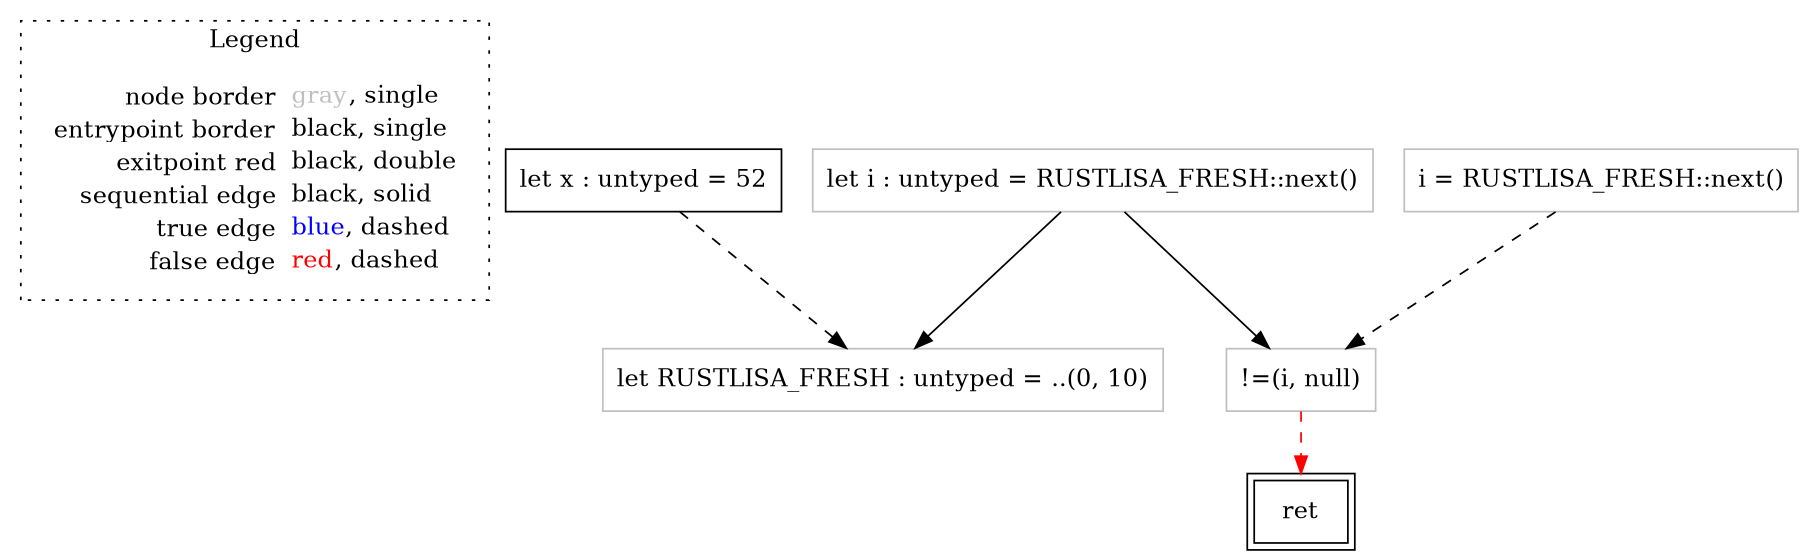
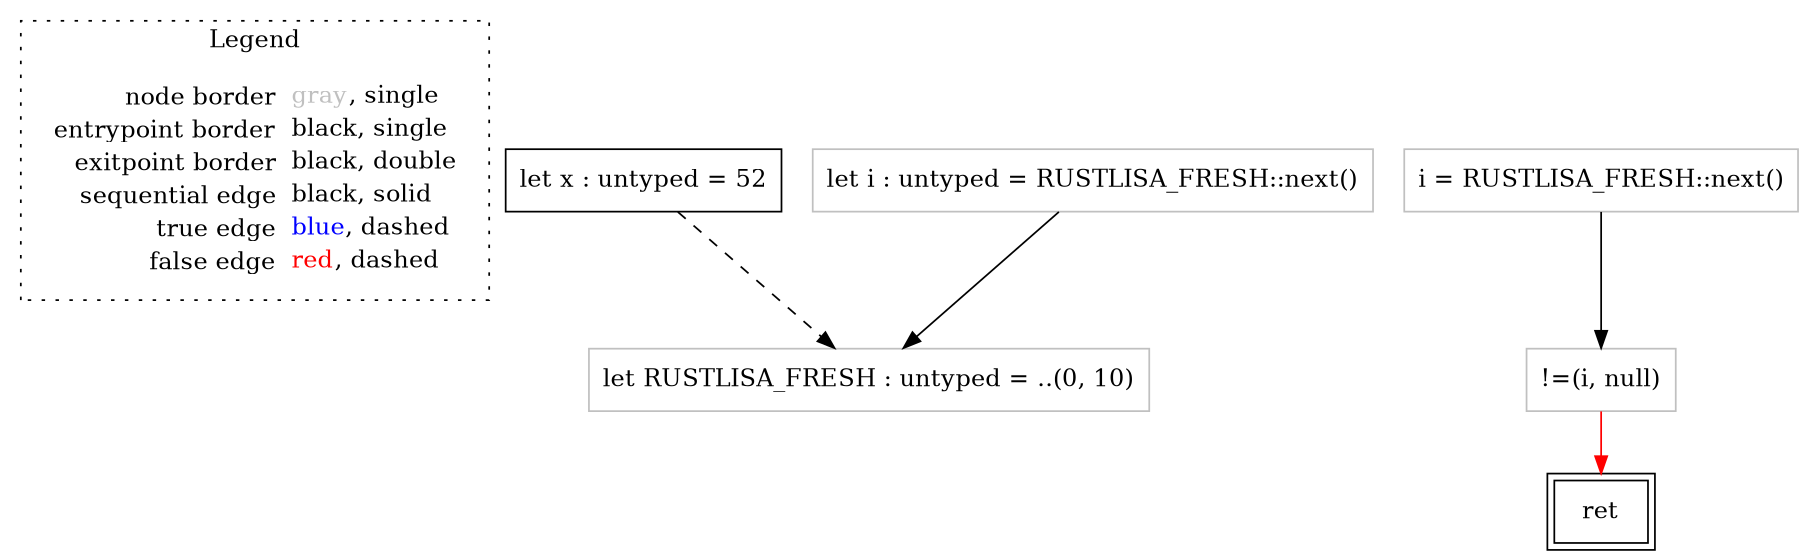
node "node border": text "exitpoint red" -> "exitpoint border"
edge "let i : untyped = RUSTLISA_FRESH::next()" -> "!=(i, null)": removed
edge "i = RUSTLISA_FRESH::next()" -> "!=(i, null)": style dashed -> solid
edge "!=(i, null)" -> "ret": style dashed -> solid
